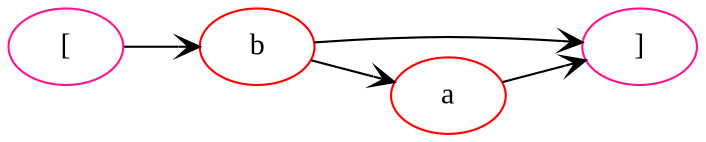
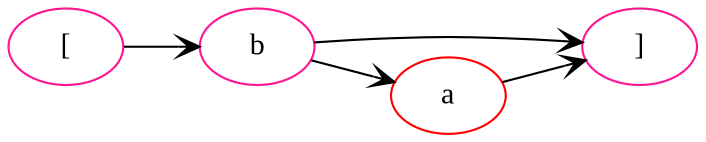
node "b": color red -> deeppink
